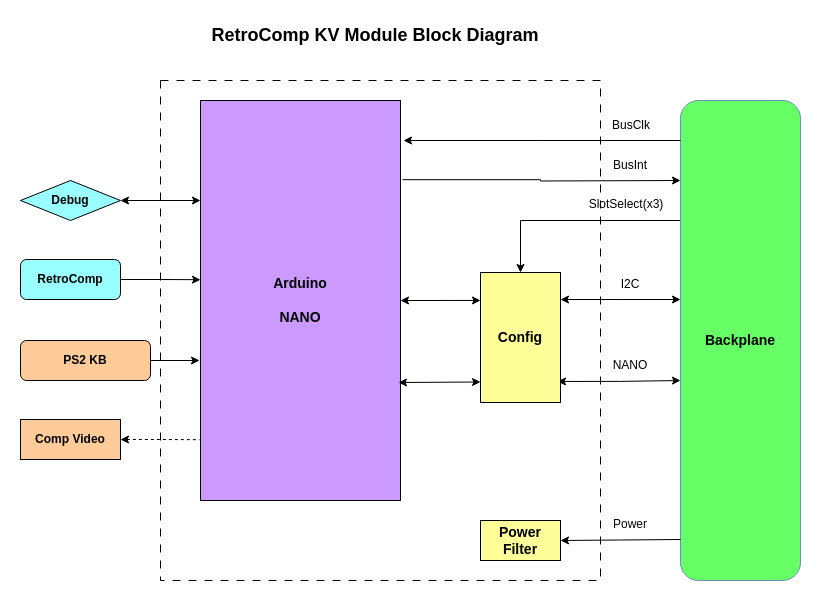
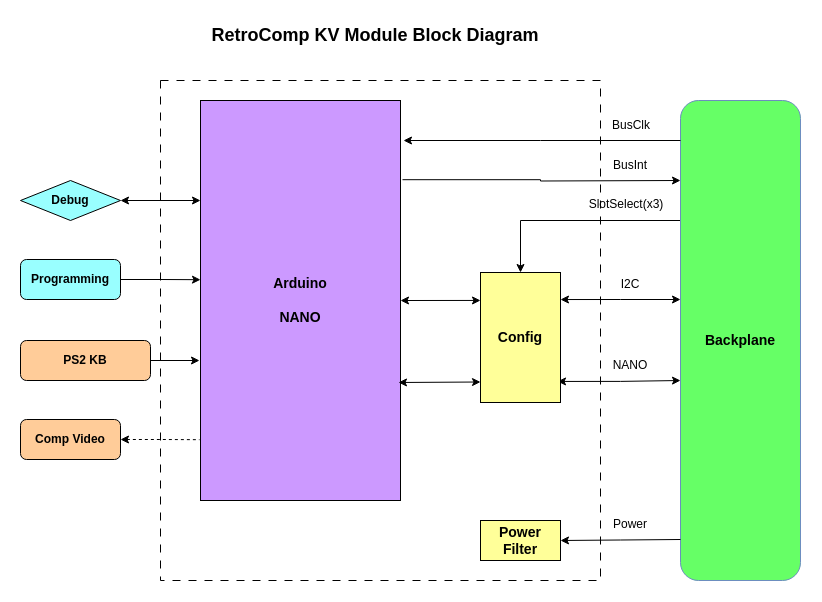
node "RetroComp": label "RetroComp" -> "Programming"
node "Comp Video": shape rectangle -> rounded rectangle
